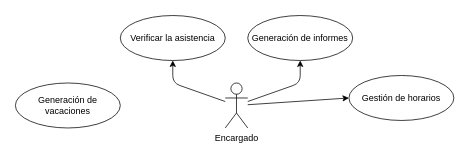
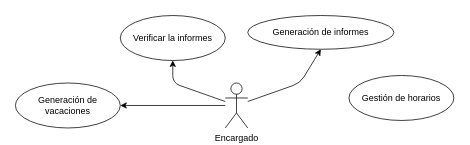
node "Verificar la asistencia": label "Verificar la asistencia" -> "Verificar la informes"
node "Generación de informes": size 105x45 -> 146x34
edge "Encargado" -> "Gestión de horarios": removed
edge "Encargado" -> "Generación de vacaciones": added
